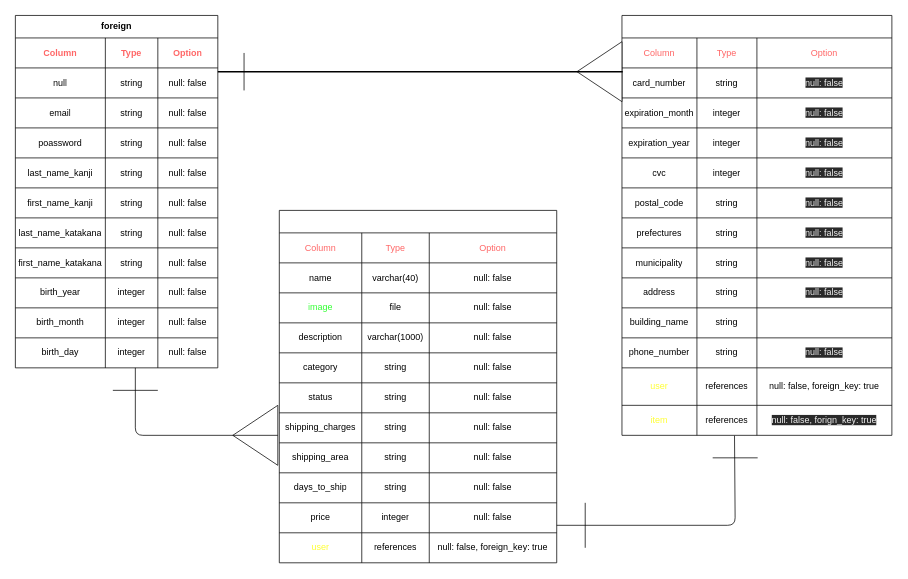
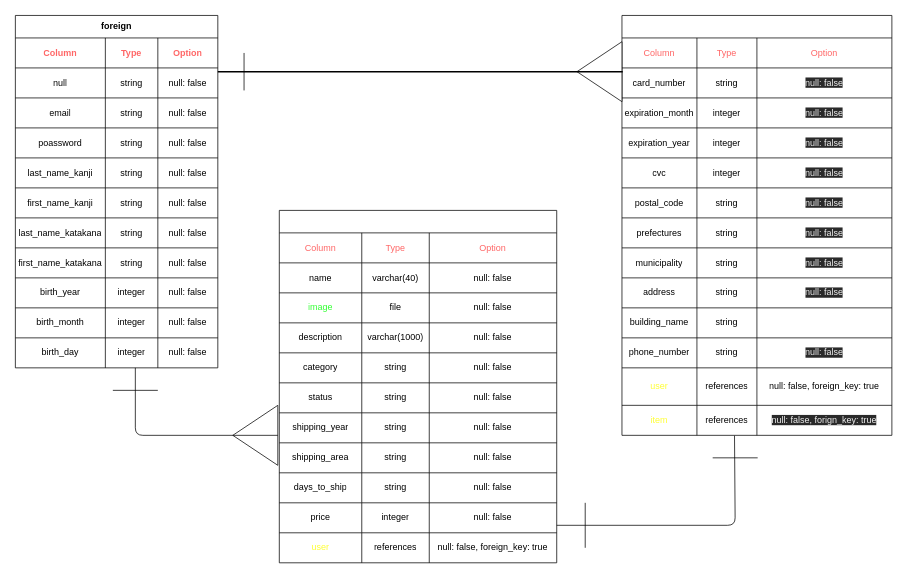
node "shipping_charges": label "shipping_charges" -> "shipping_year"
